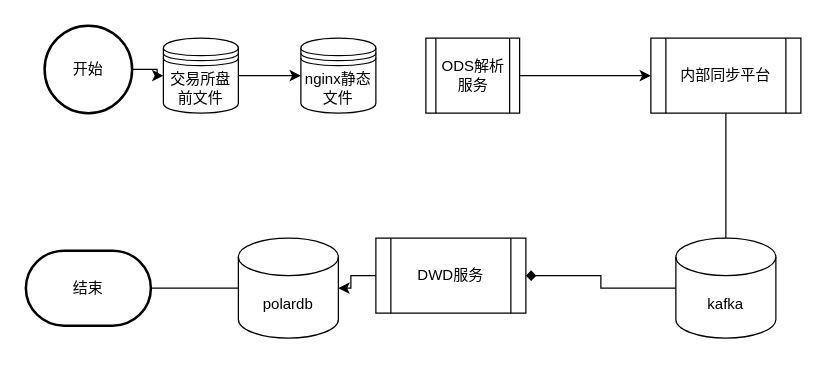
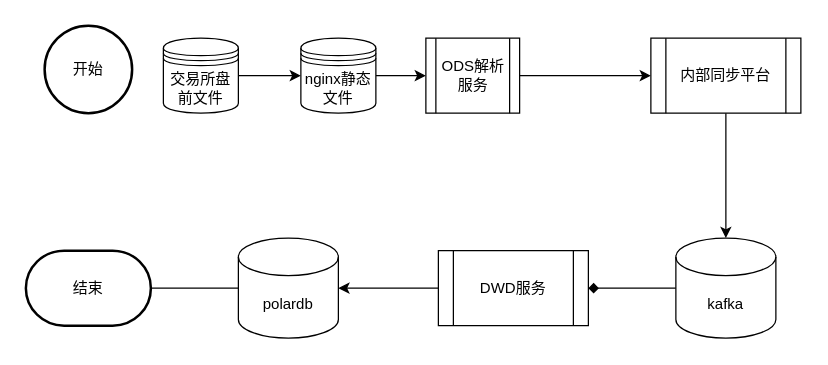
edge "开始" -> "交易所盘前文件": removed
edge "nginx静态文件" -> "ODS解析服务": added
edge "内部同步平台" -- "kafka": arrowhead none -> classic
node "DWD服务": moved (451, 276) -> (513, 288)
